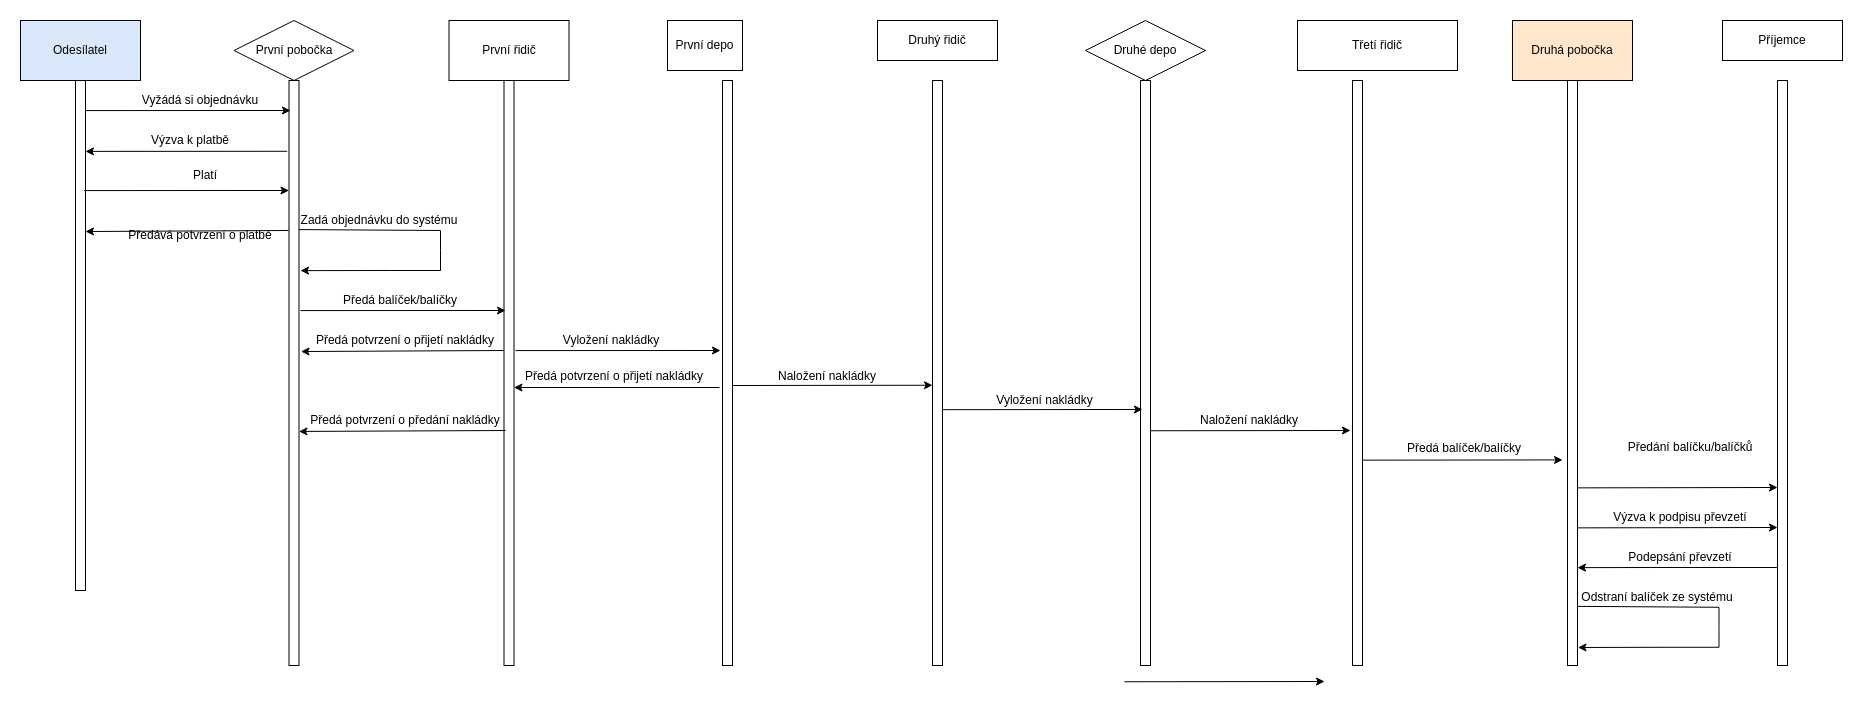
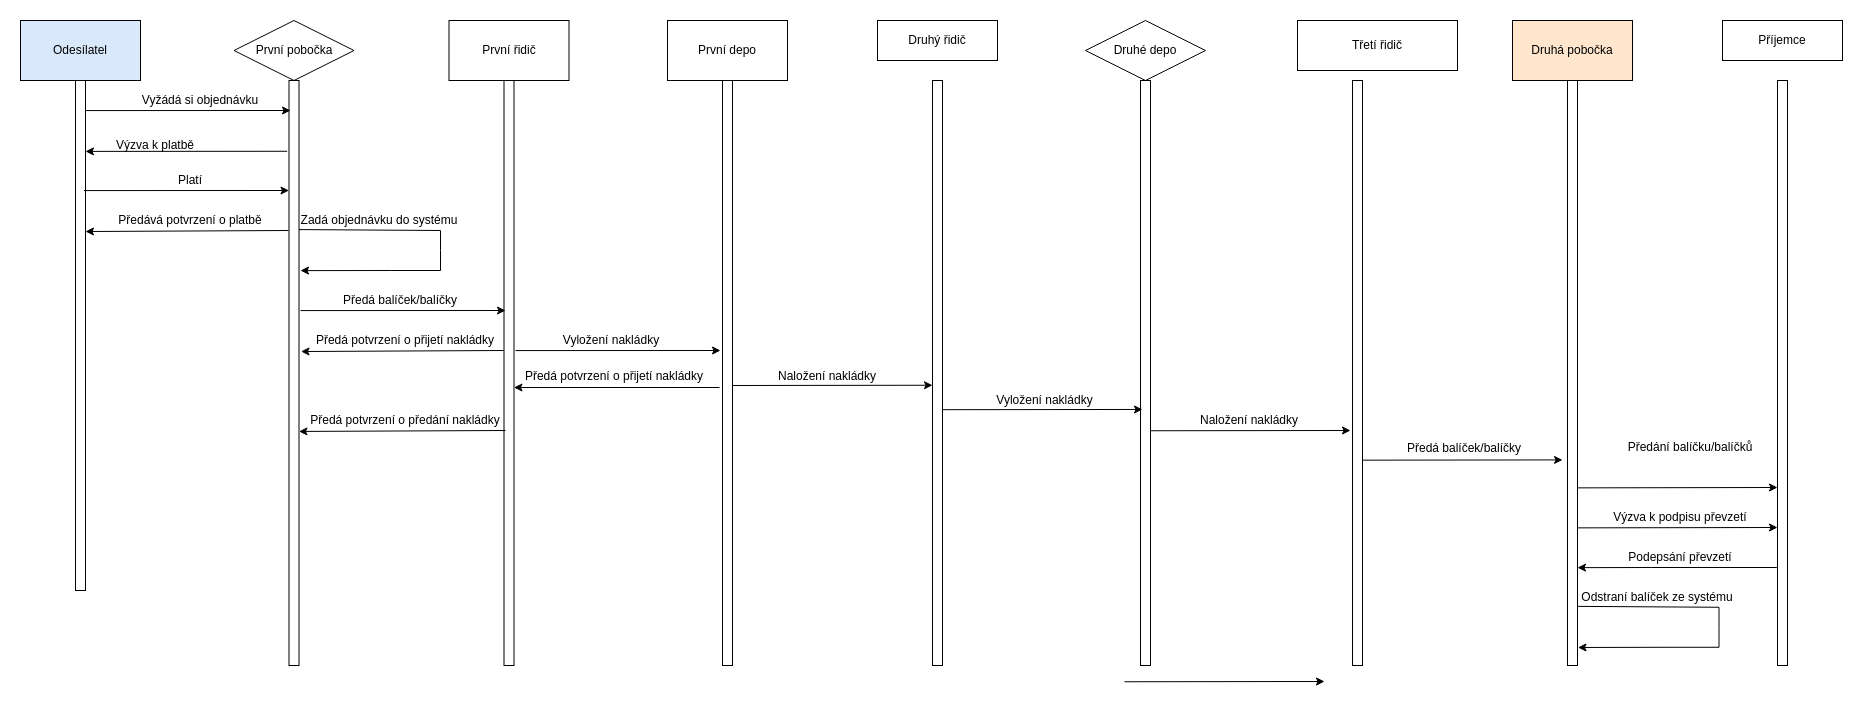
node "První depo": size 75x50 -> 120x60
node "Výzva k platbě": moved (191, 141) -> (156, 146)
node "Platí": moved (206, 176) -> (191, 181)
node "Předává potvrzení o platbě": moved (201, 236) -> (191, 221)
